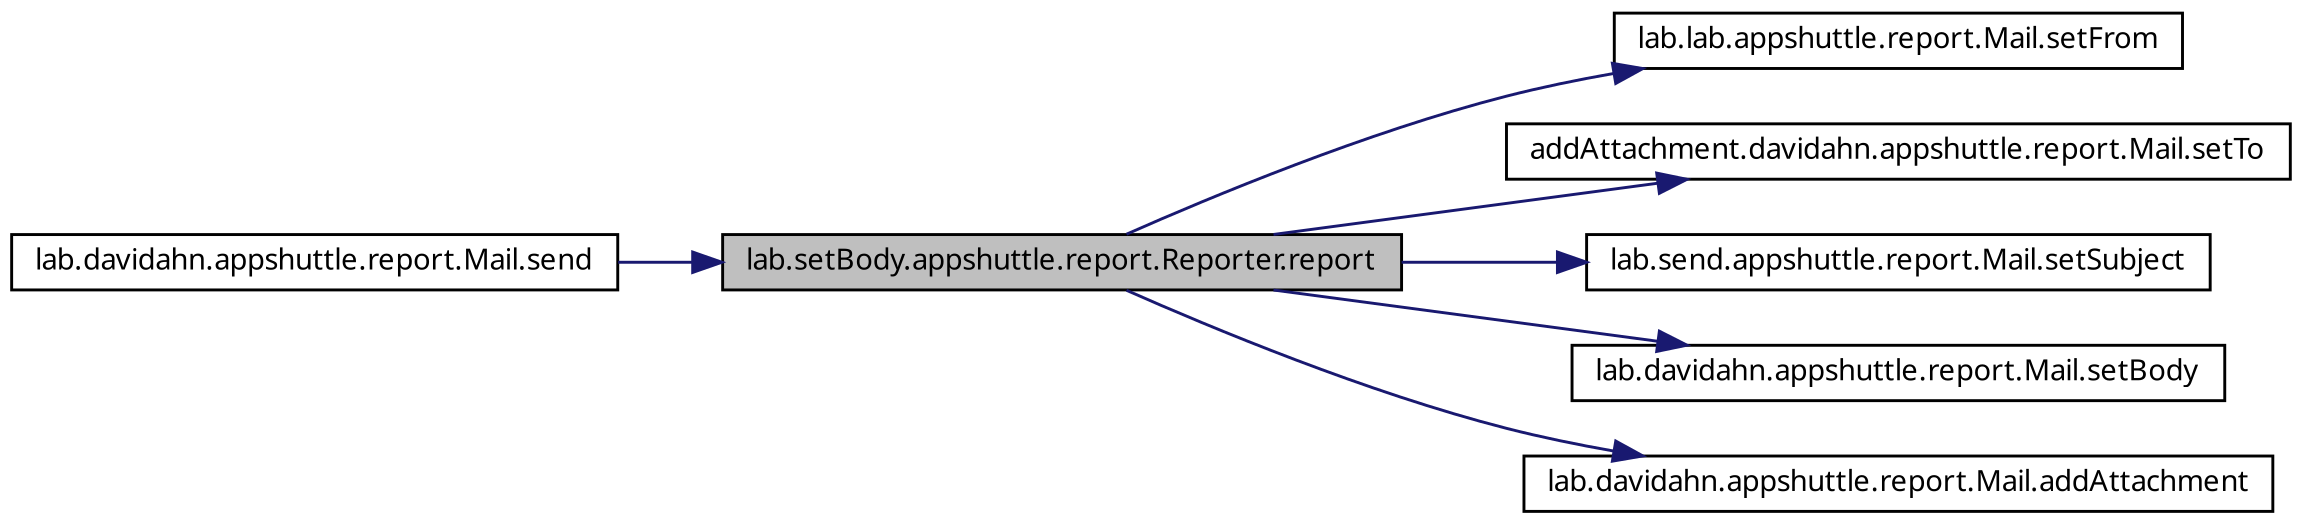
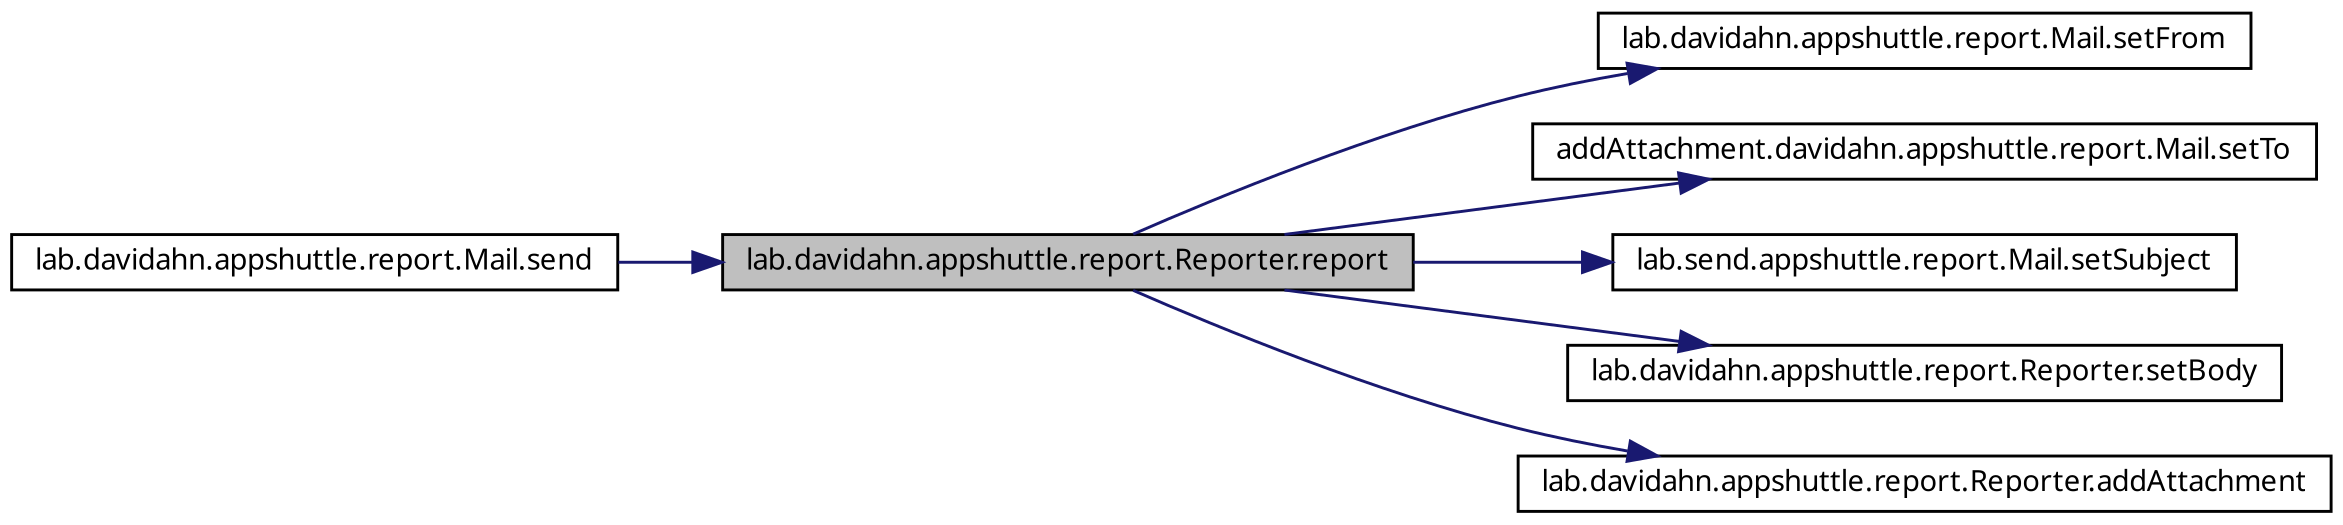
node "lab.lab.appshuttle.report.Mail.setFrom": label "lab.lab.appshuttle.report.Mail.setFrom" -> "lab.davidahn.appshuttle.report.Mail.setFrom"
node "lab.setBody.appshuttle.report.Reporter.report": label "lab.setBody.appshuttle.report.Reporter.report" -> "lab.davidahn.appshuttle.report.Reporter.report"
node "lab.davidahn.appshuttle.report.Mail.setBody": label "lab.davidahn.appshuttle.report.Mail.setBody" -> "lab.davidahn.appshuttle.report.Reporter.setBody"
node "lab.davidahn.appshuttle.report.Mail.addAttachment": label "lab.davidahn.appshuttle.report.Mail.addAttachment" -> "lab.davidahn.appshuttle.report.Reporter.addAttachment"
